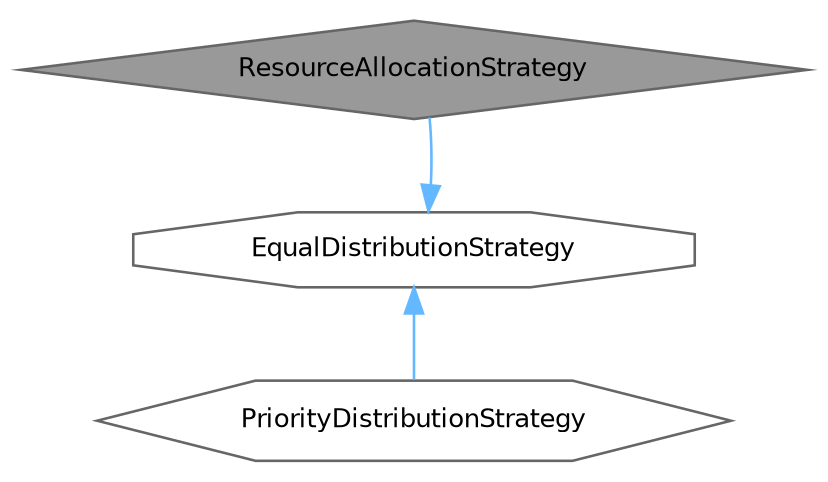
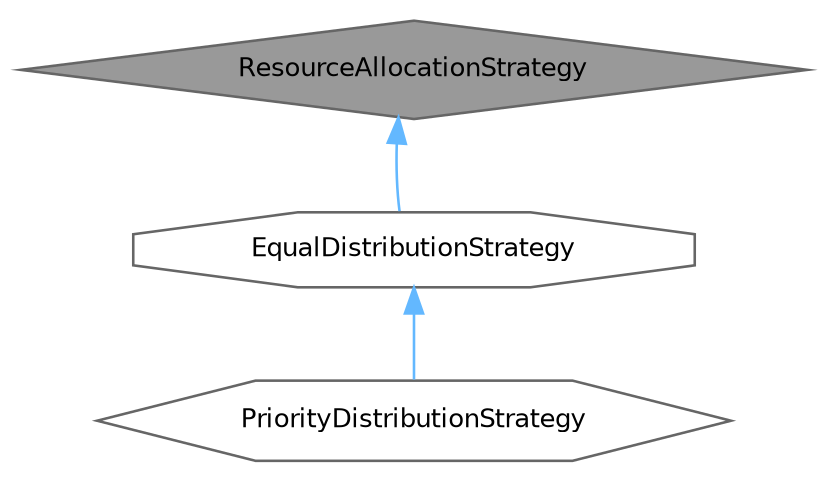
edge "ResourceAllocationStrategy" -> "EqualDistributionStrategy": reversed
